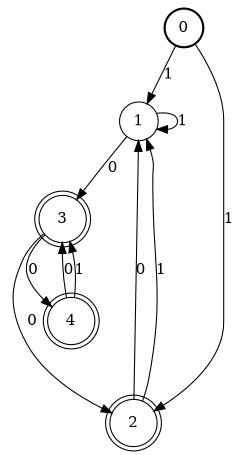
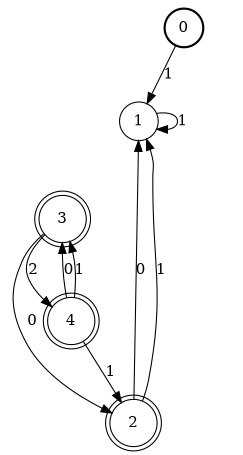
edge "1" -> "3": removed, label "0"
edge "0" -> "2": now "4" -> "2"
edge "3" -> "4": label "0" -> "2"
